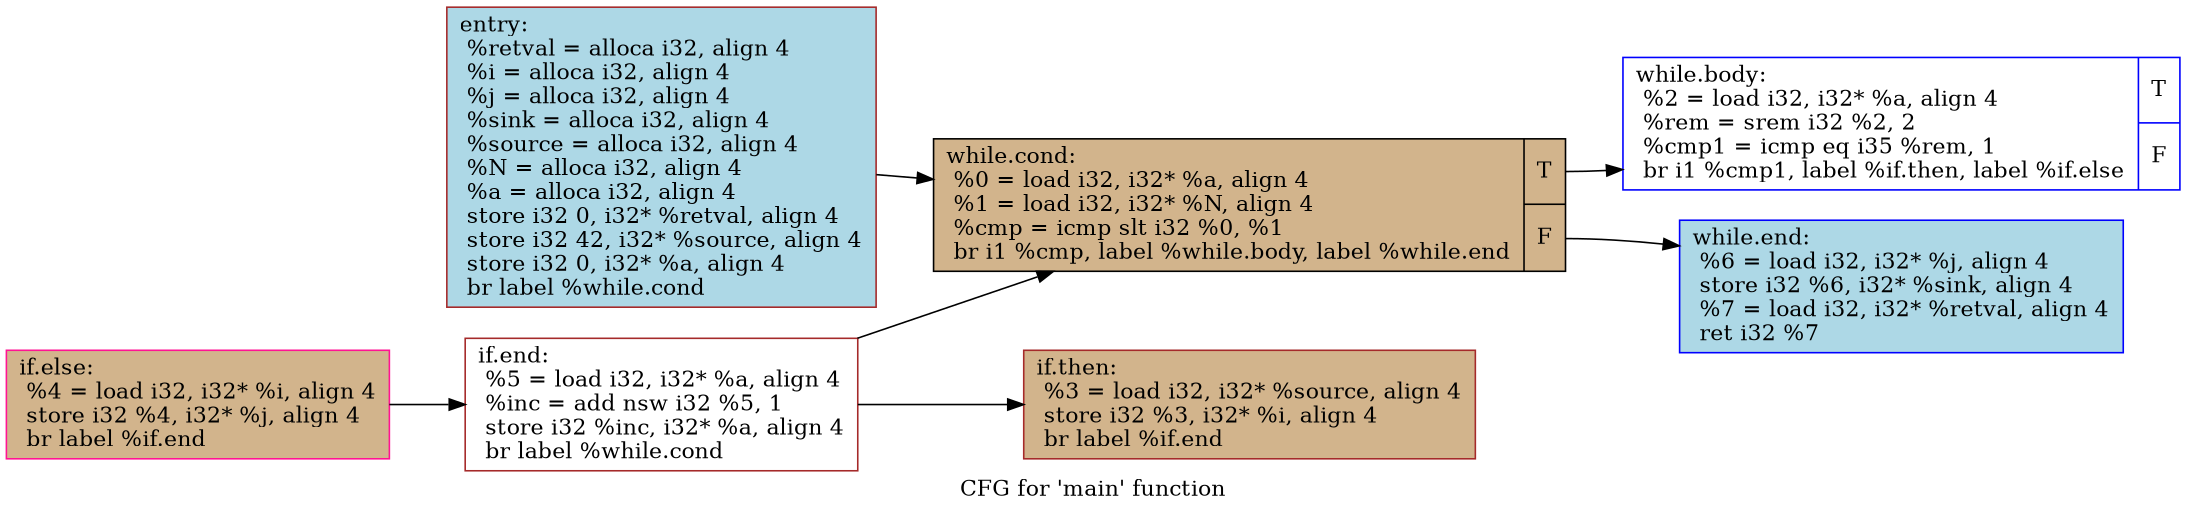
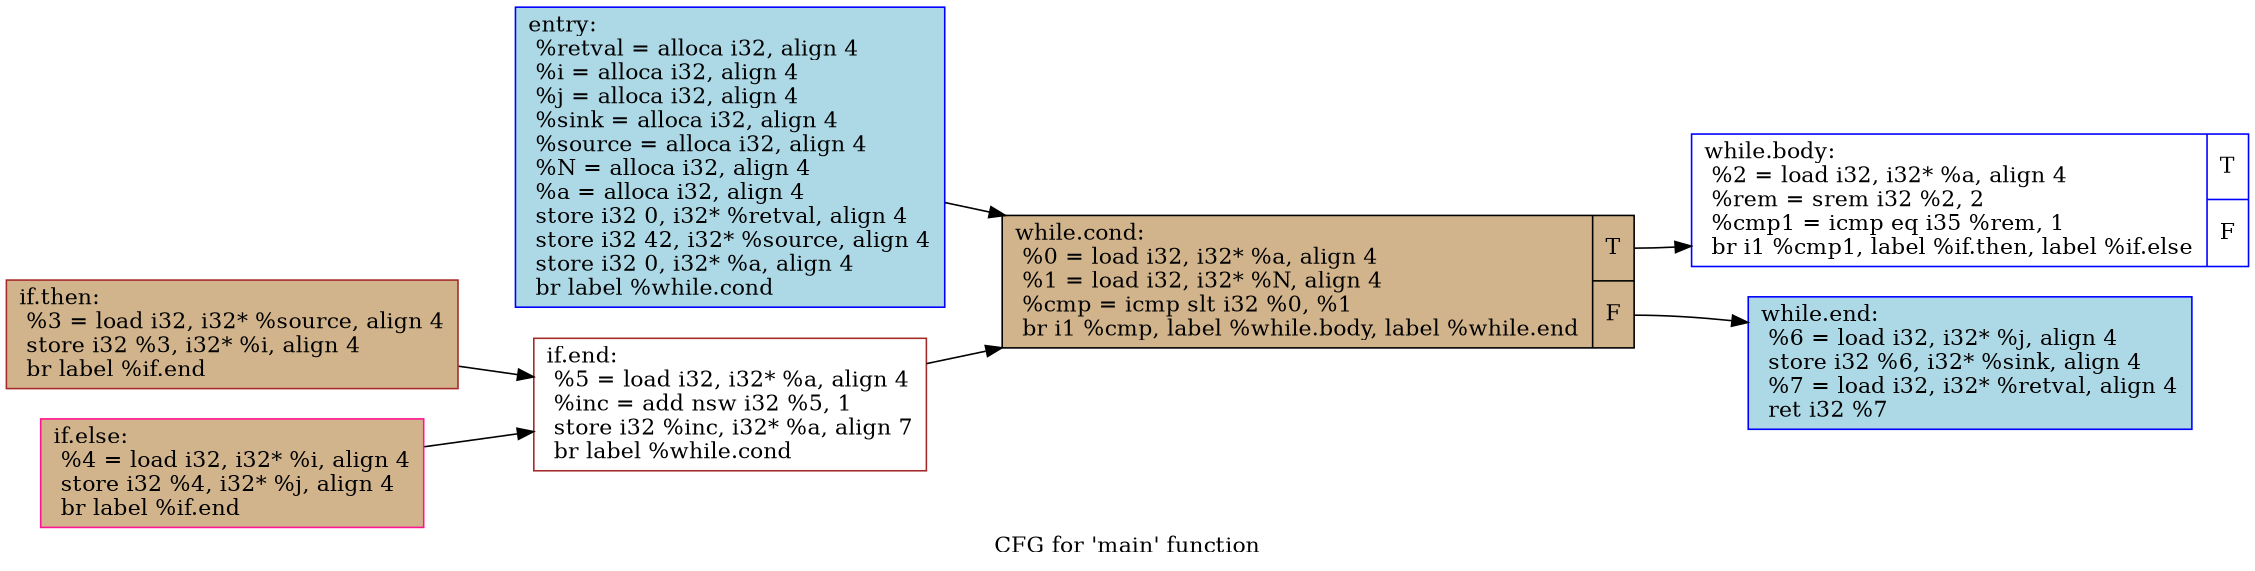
node "entry:": color brown -> blue
edge "if.end:" -> "if.then:": reversed
node "if.end:": text "store i32 %inc, i32* %a, align 4" -> "store i32 %inc, i32* %a, align 7"
